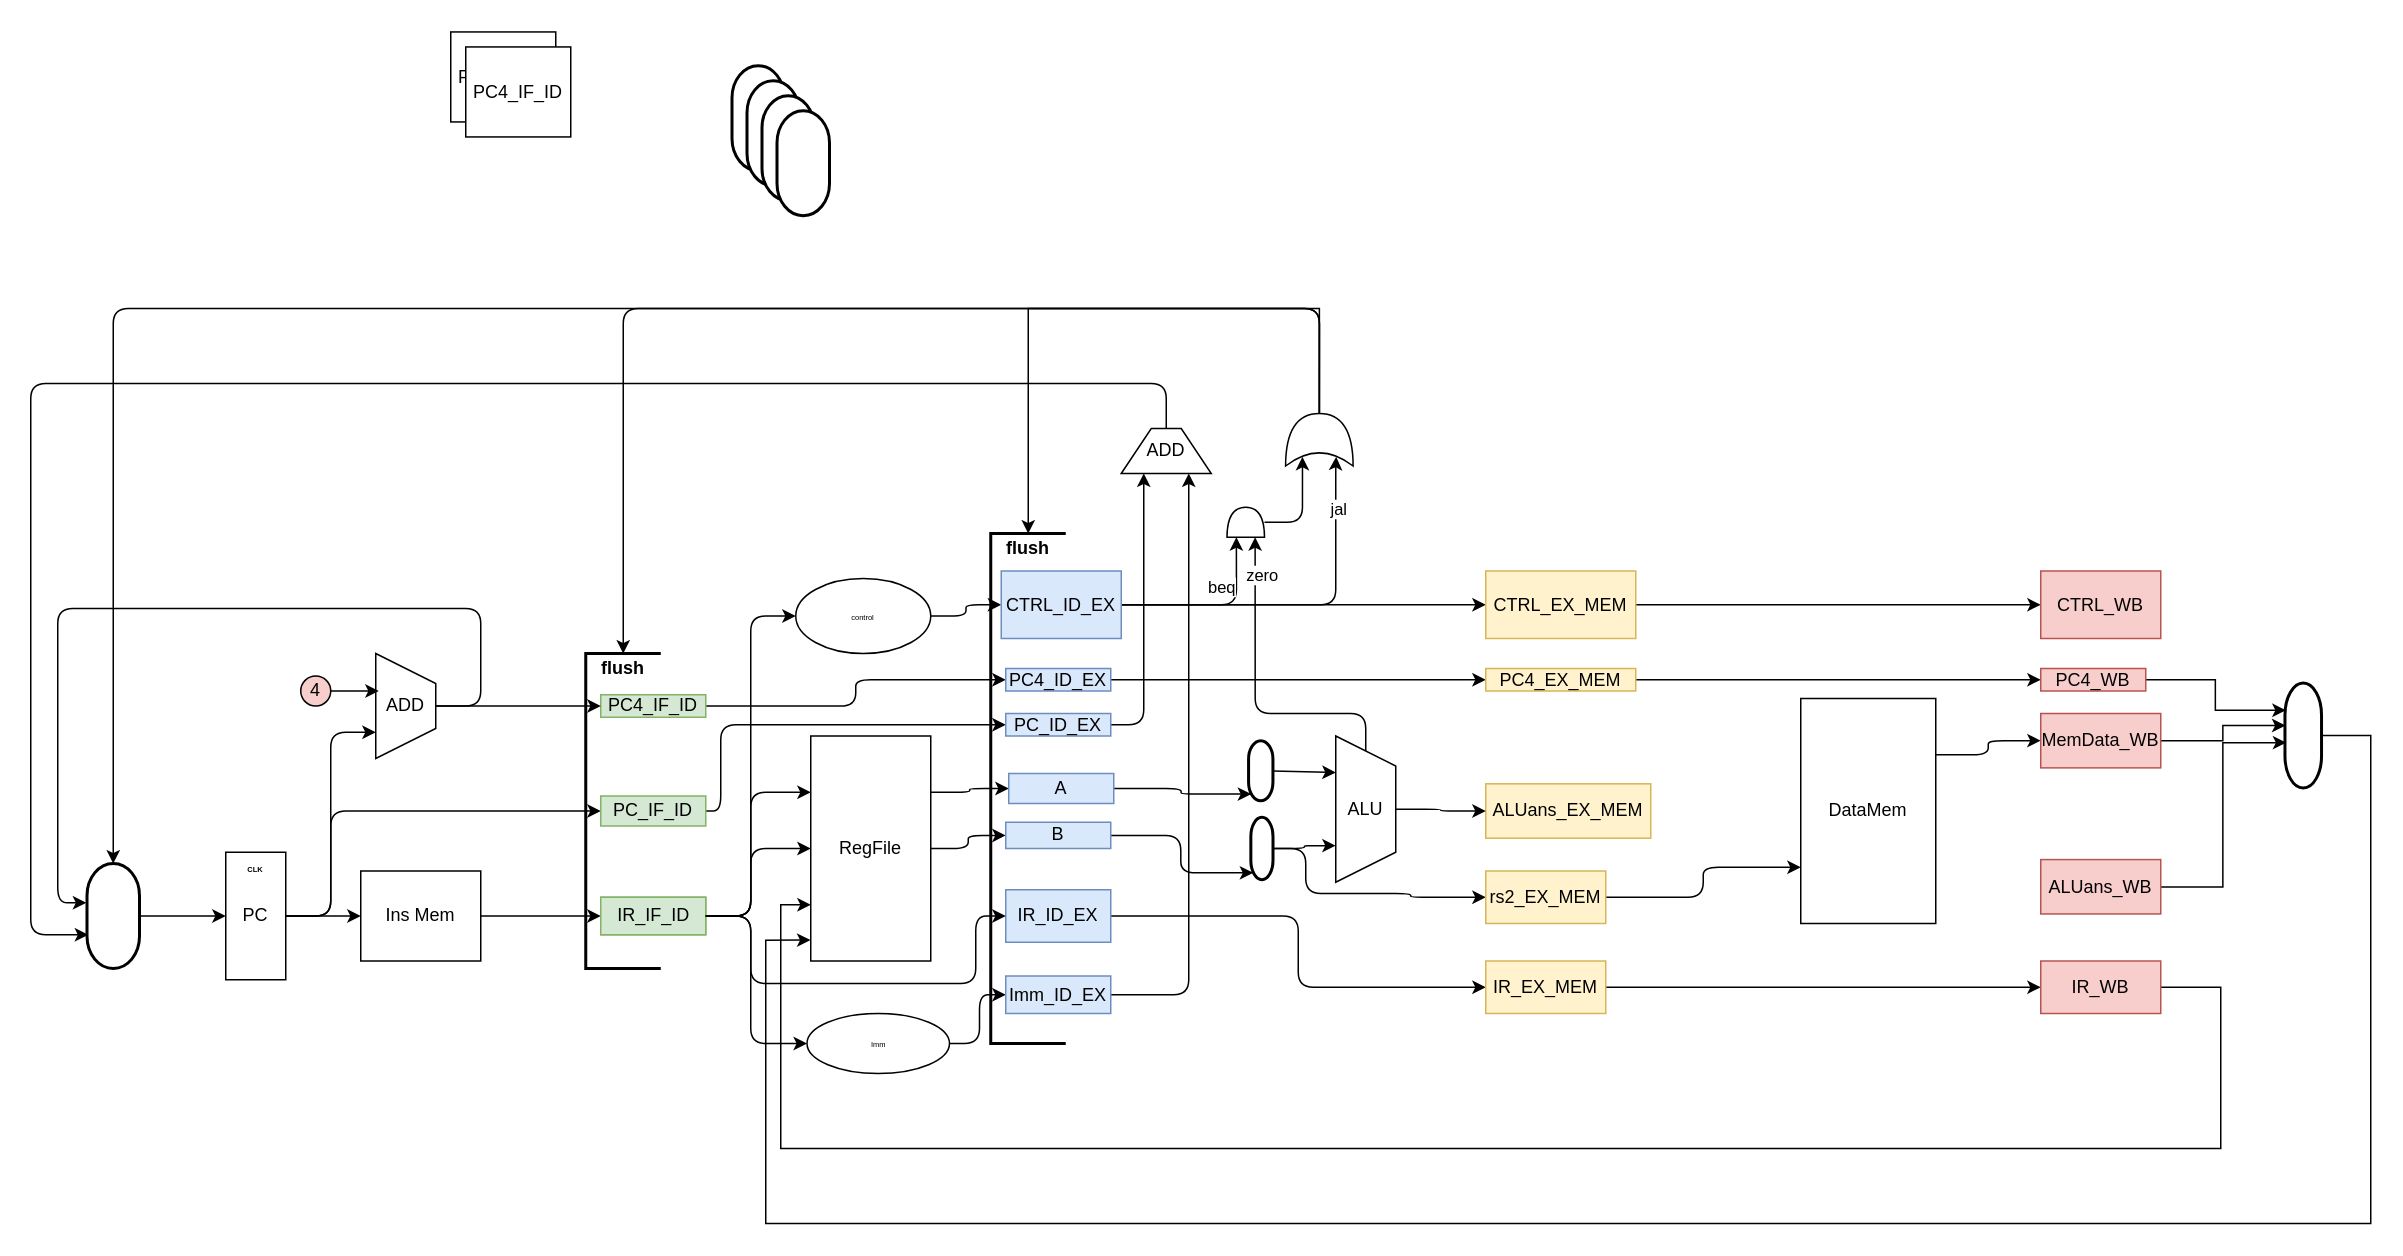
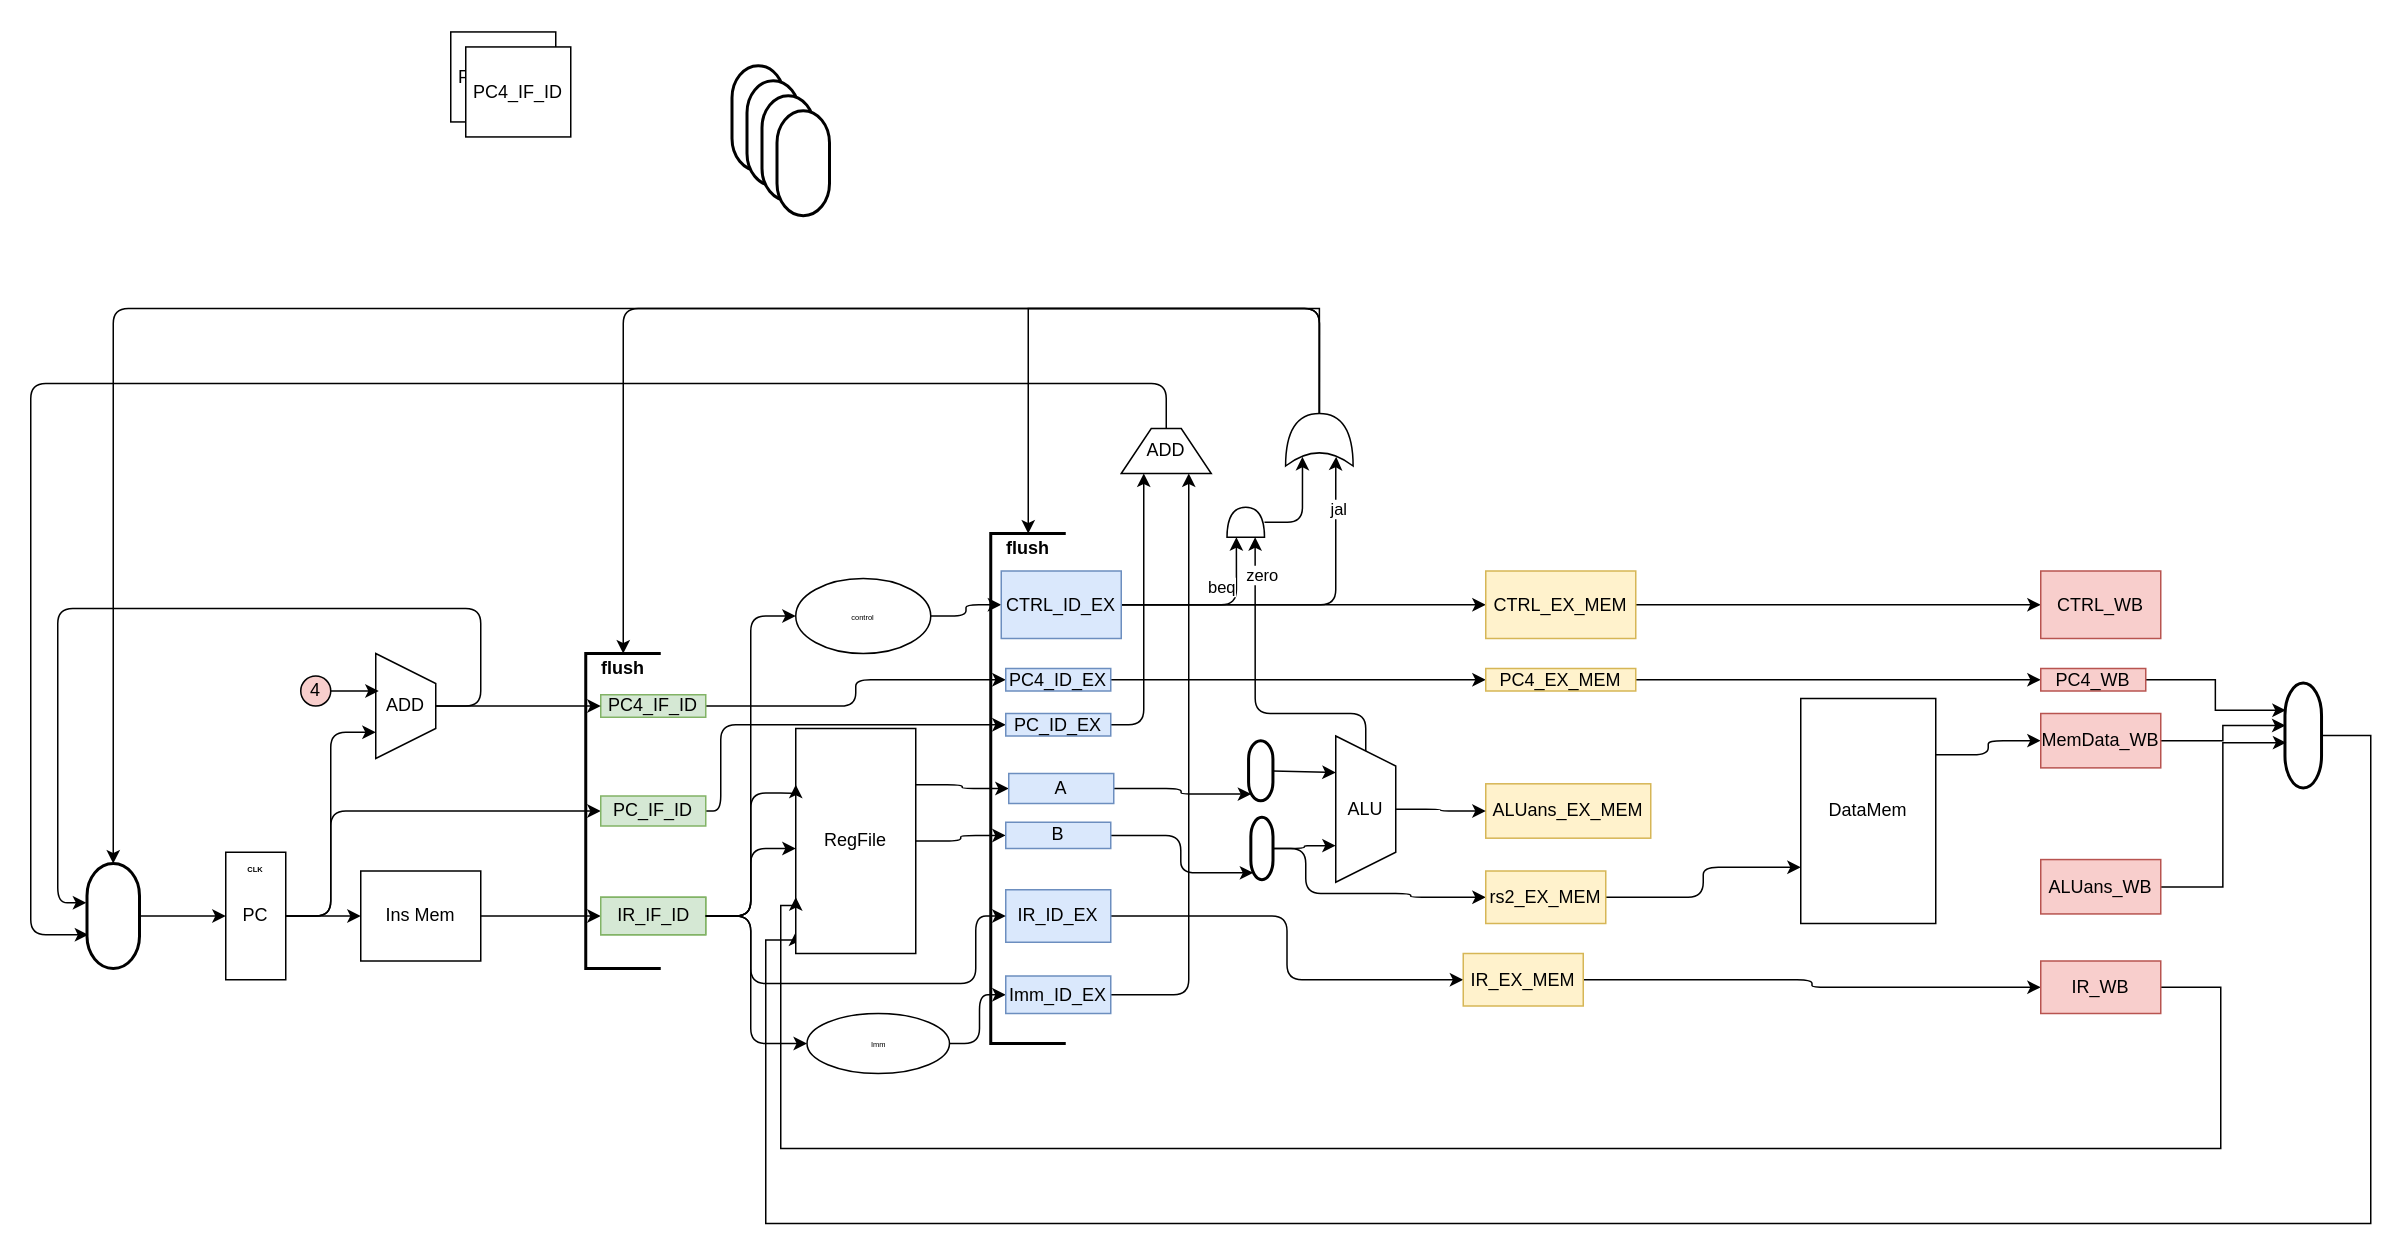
node "RegFile": moved (871, 848) -> (856, 841)
node "IR_EX_MEM": moved (1546, 987) -> (1523, 980)
